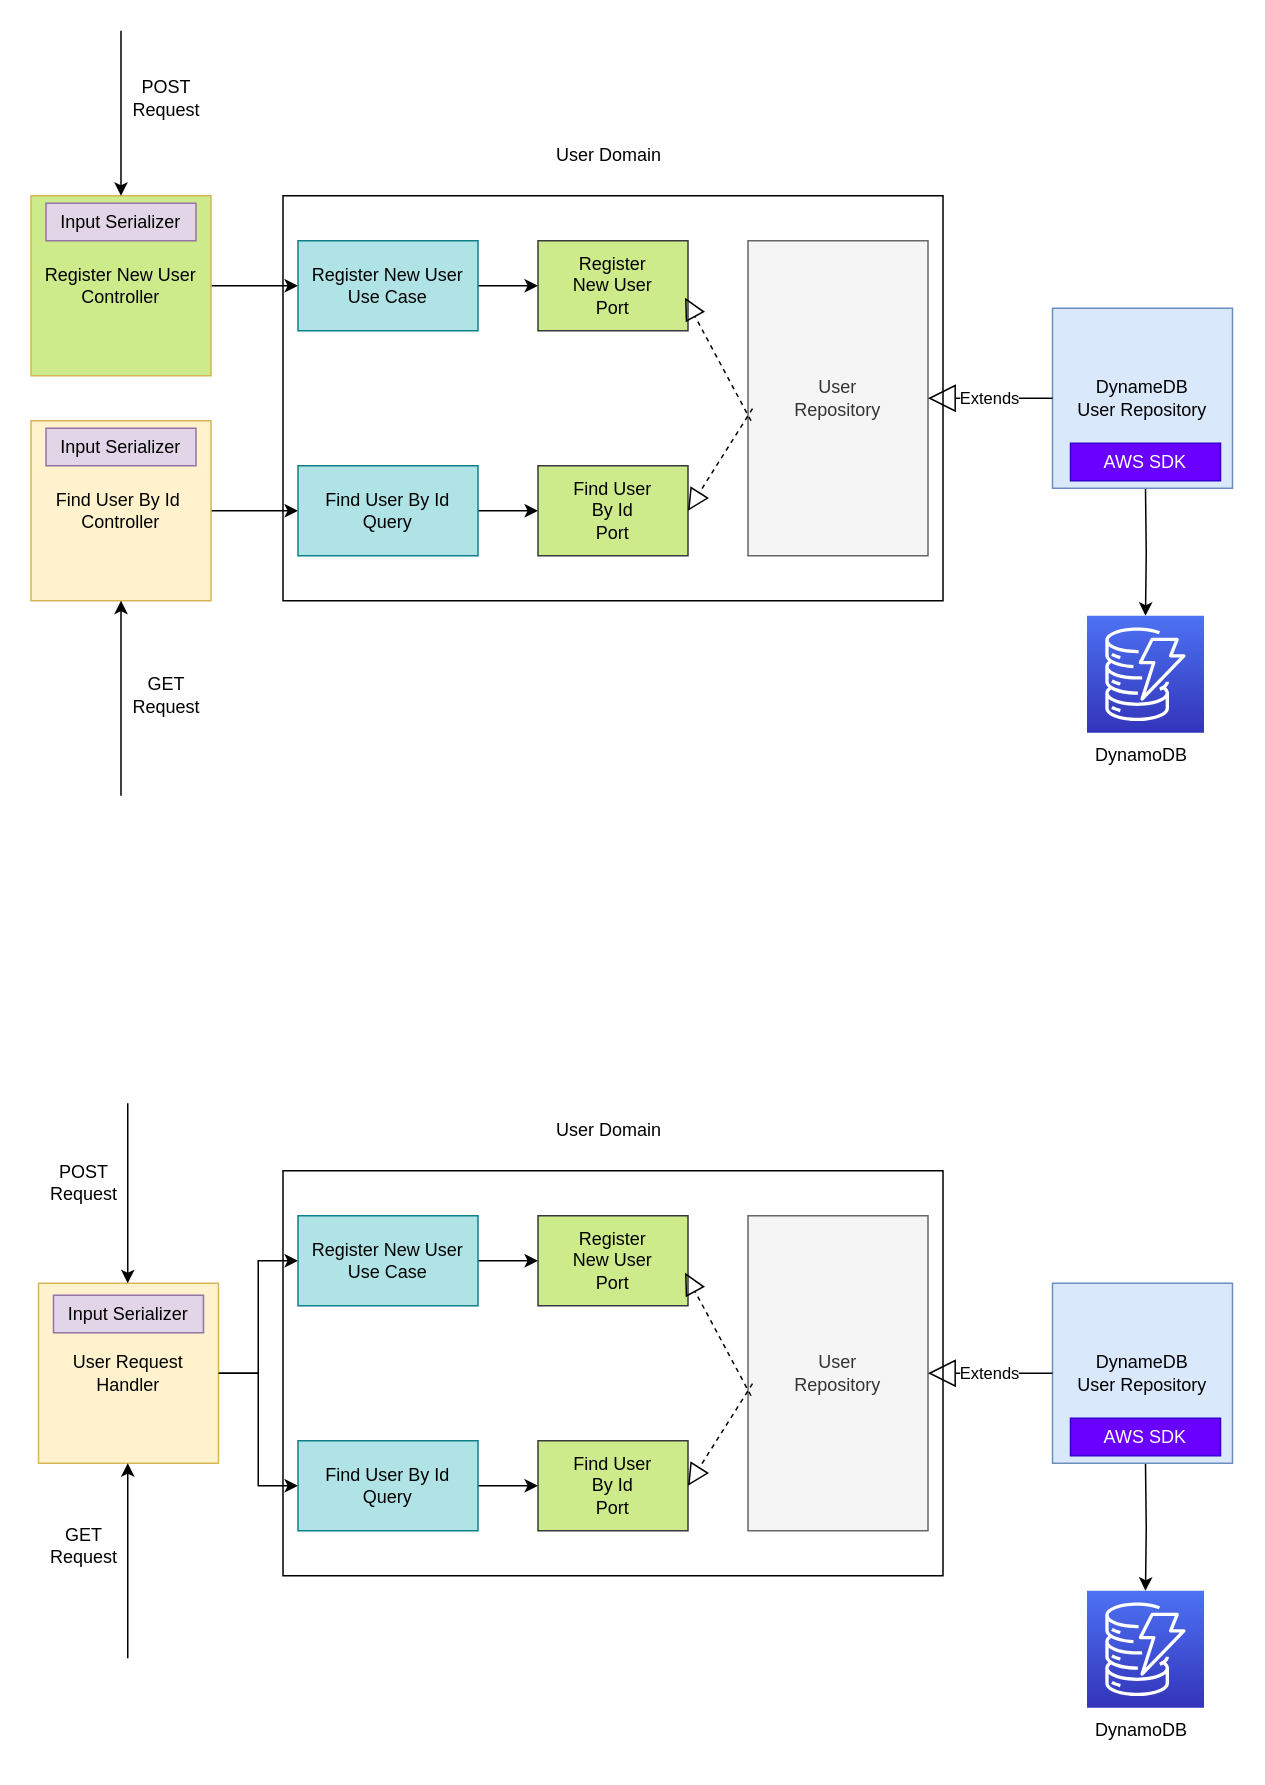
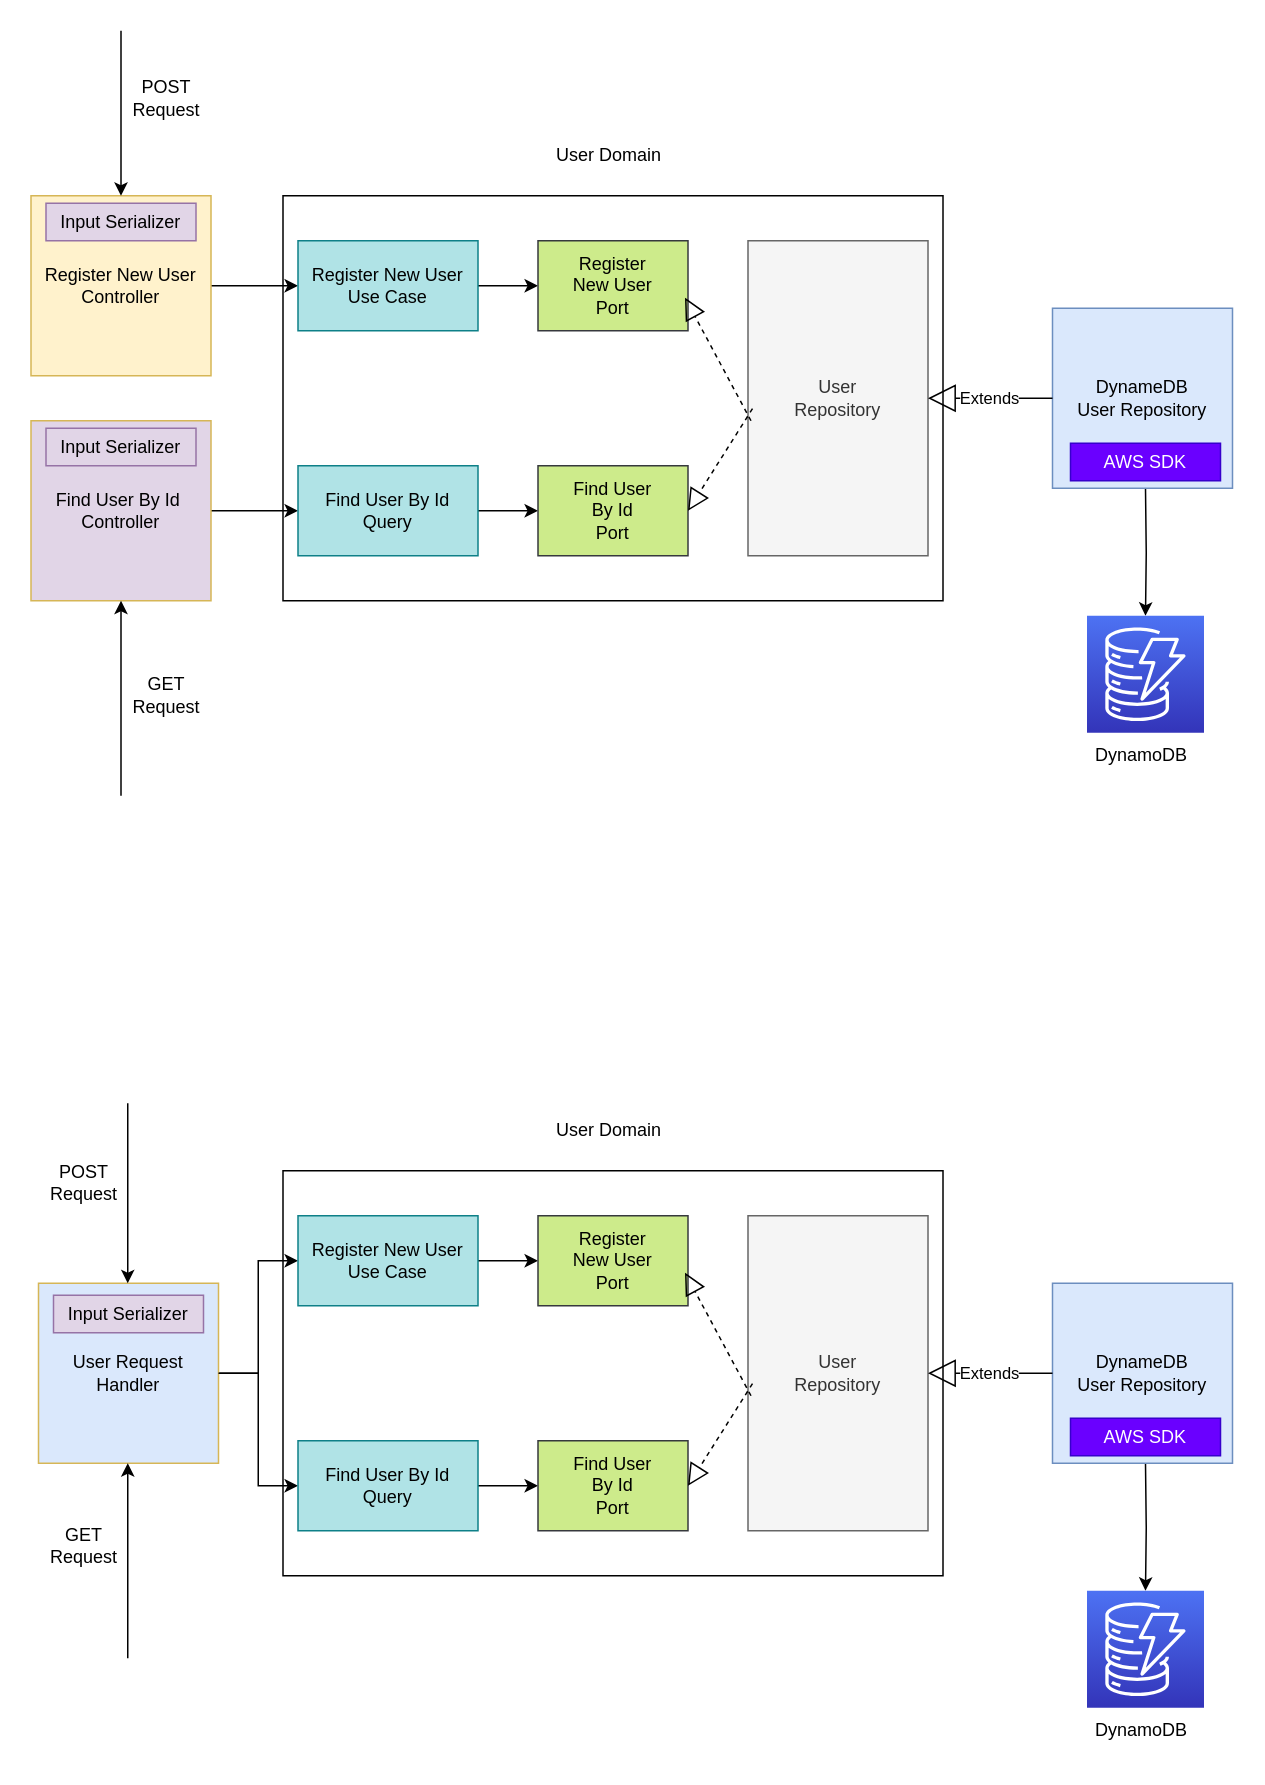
node "Register New User Controller": fillcolor #cdeb8b -> #fff2cc
node "Find User By Id Controller": fillcolor #fff2cc -> #e1d5e7
node "User Request Handler": fillcolor #fff2cc -> #dae8fc
